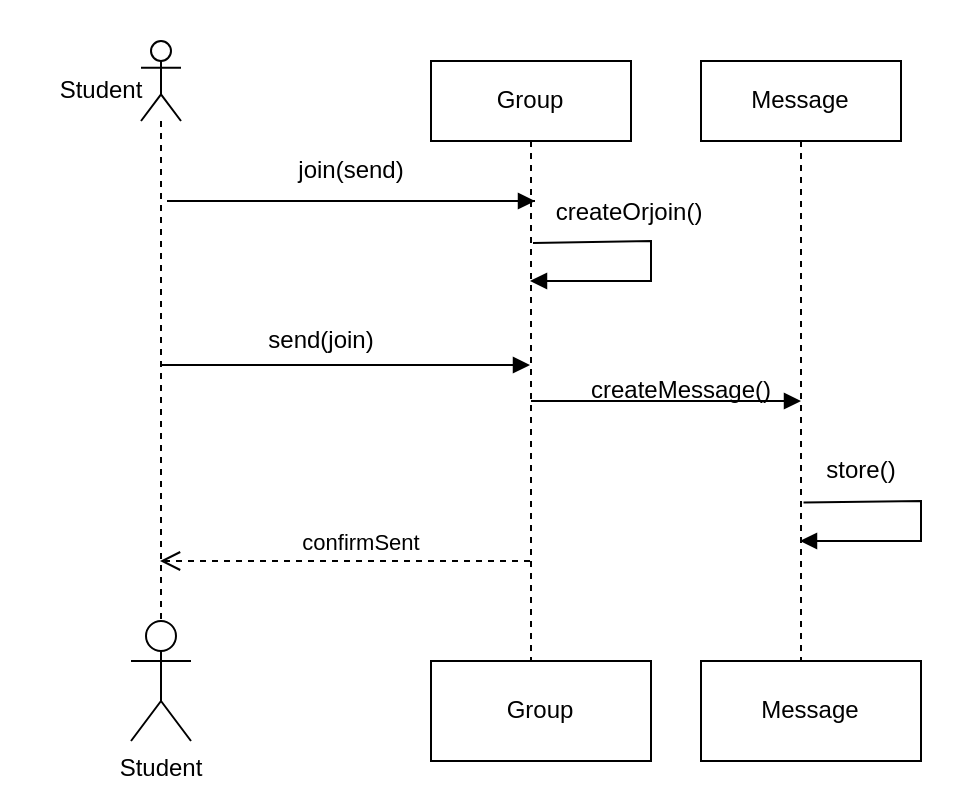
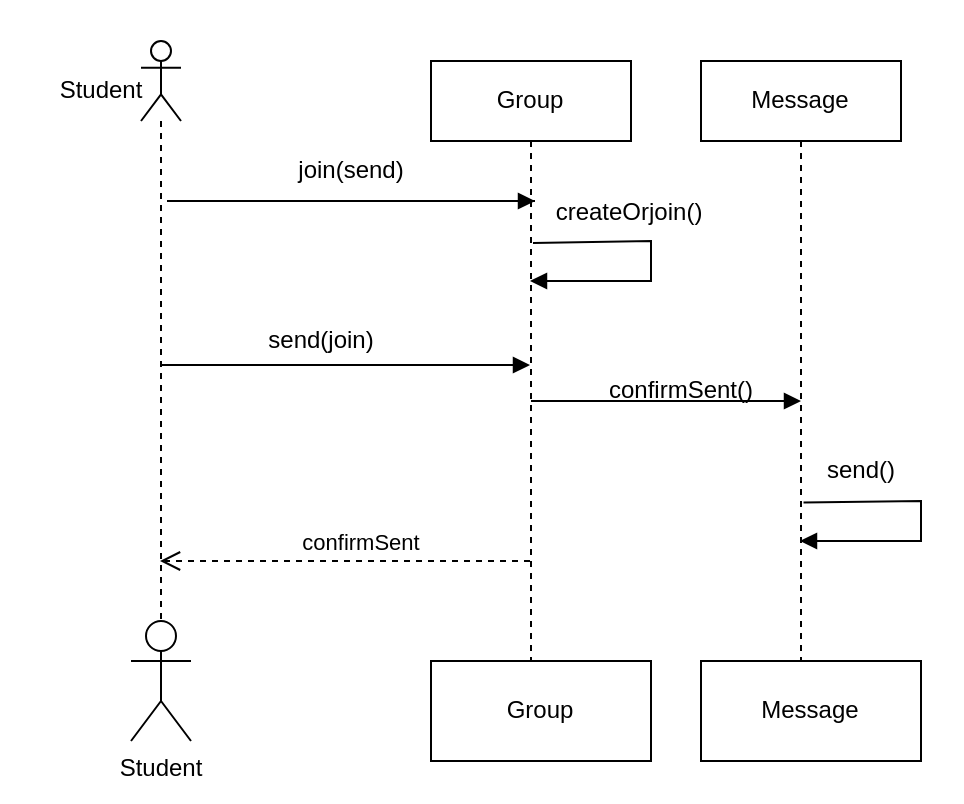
node "createMessage()": label "createMessage()" -> "confirmSent()"
node "store()": label "store()" -> "send()"
